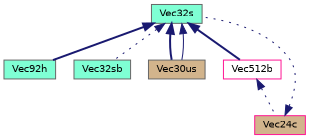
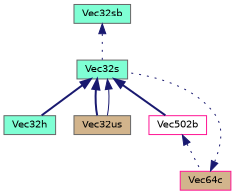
edge "Vec32sb" -> "Vec32s": reversed
node "Vec92h": label "Vec92h" -> "Vec32h"
node "Vec30us": label "Vec30us" -> "Vec32us"
node "Vec512b": label "Vec512b" -> "Vec502b"
node "Vec24c": label "Vec24c" -> "Vec64c"
